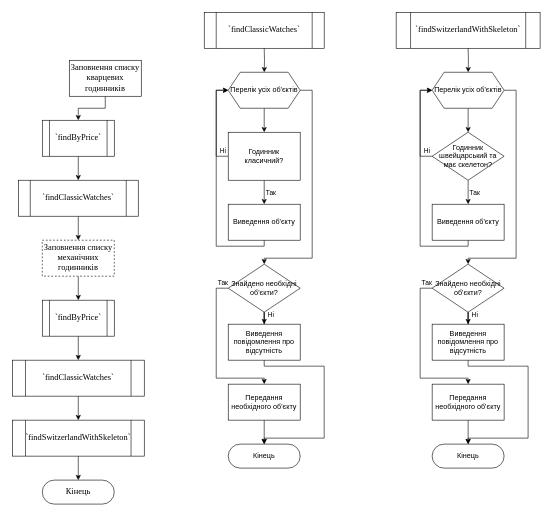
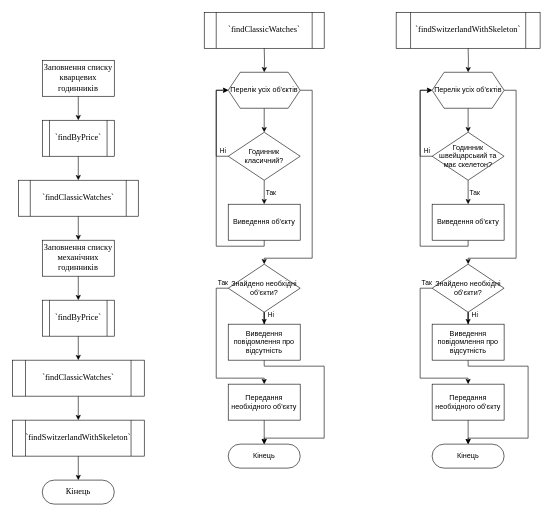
node "Заповнення списку кварцевих годинників": moved (105, 78) -> (78, 78)
node "Годинник класичний?": shape rectangle -> diamond
node "Заповнення списку механічних годинників": style dashed -> solid
